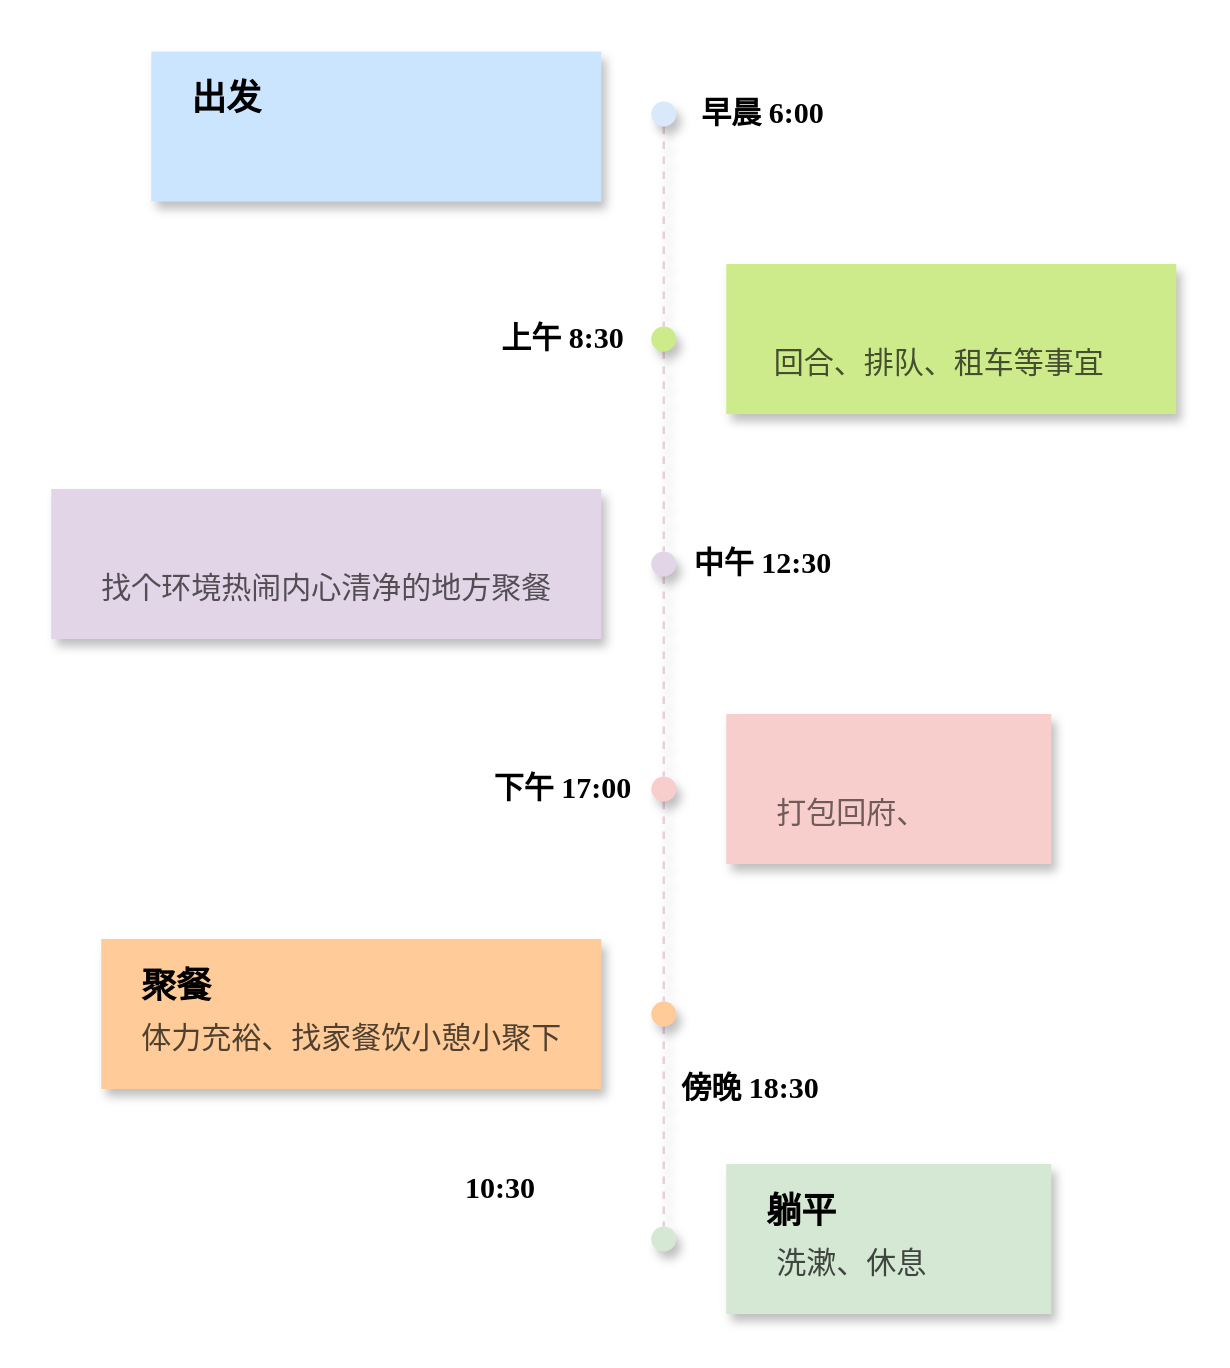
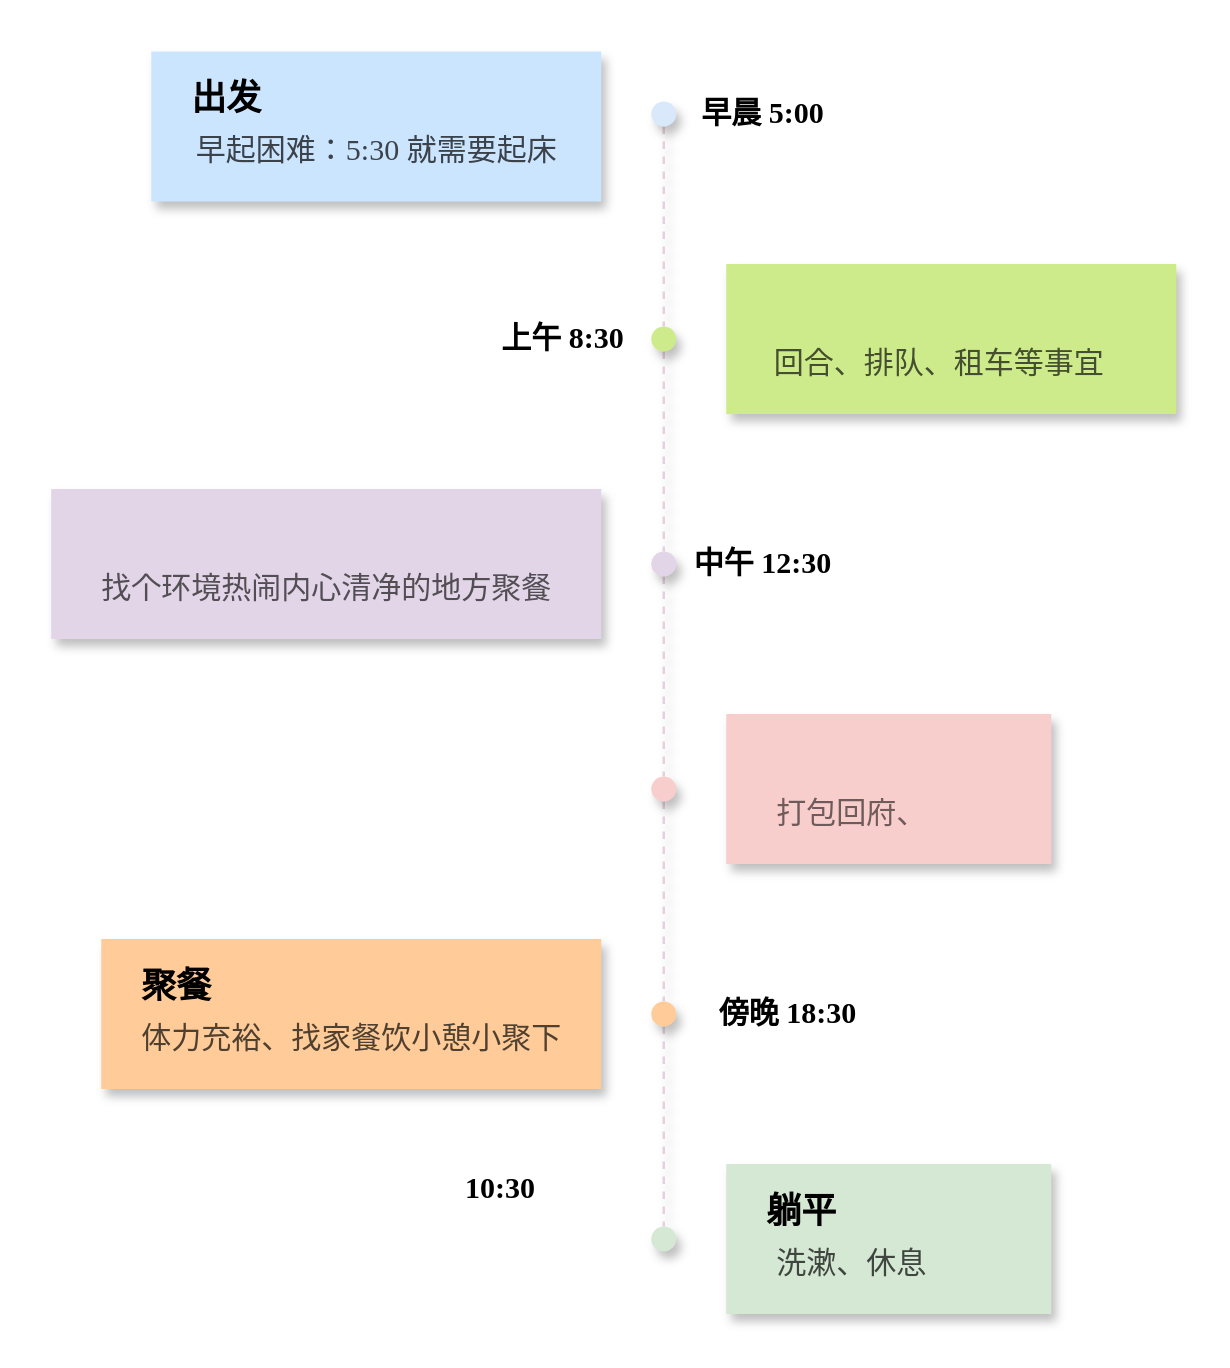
node "早晨 6:00": label "早晨 6:00" -> "早晨 5:00"
node "早起困难：5:30 就需要起床": added
node "下午 17:00": removed
node "傍晚 18:30": moved (751, 1089) -> (789, 1014)
